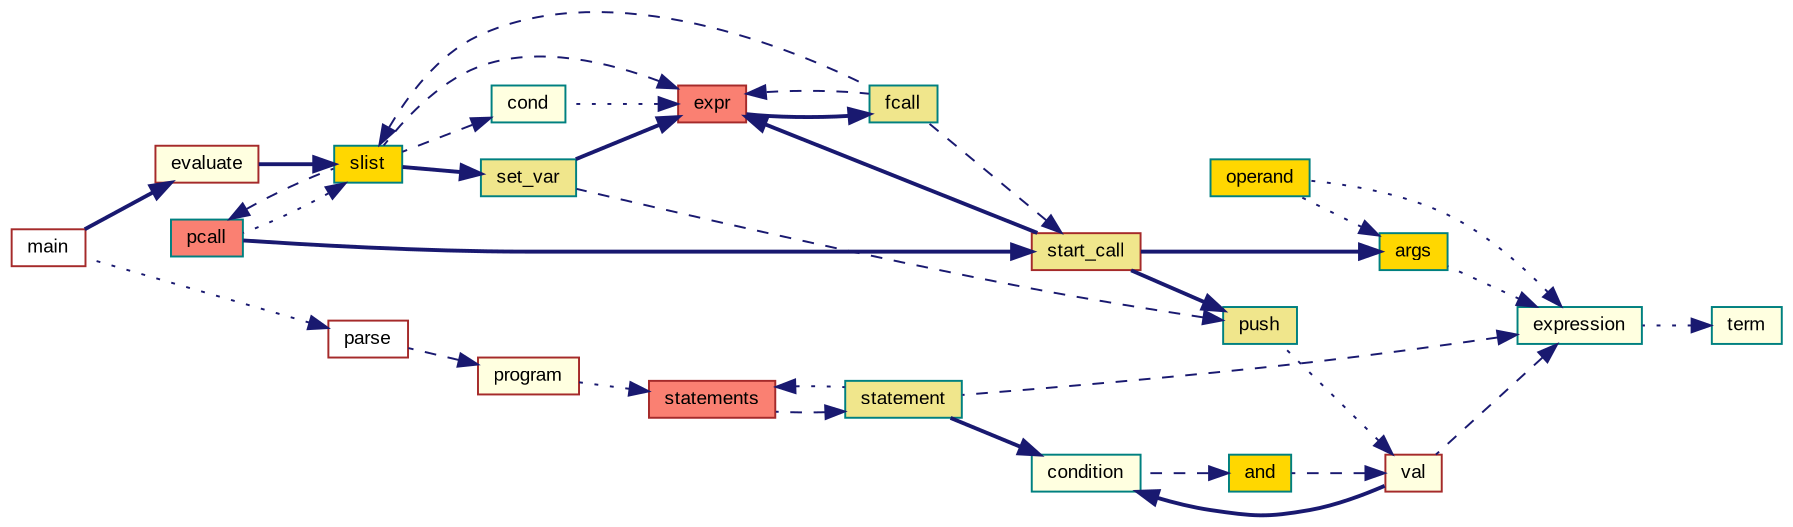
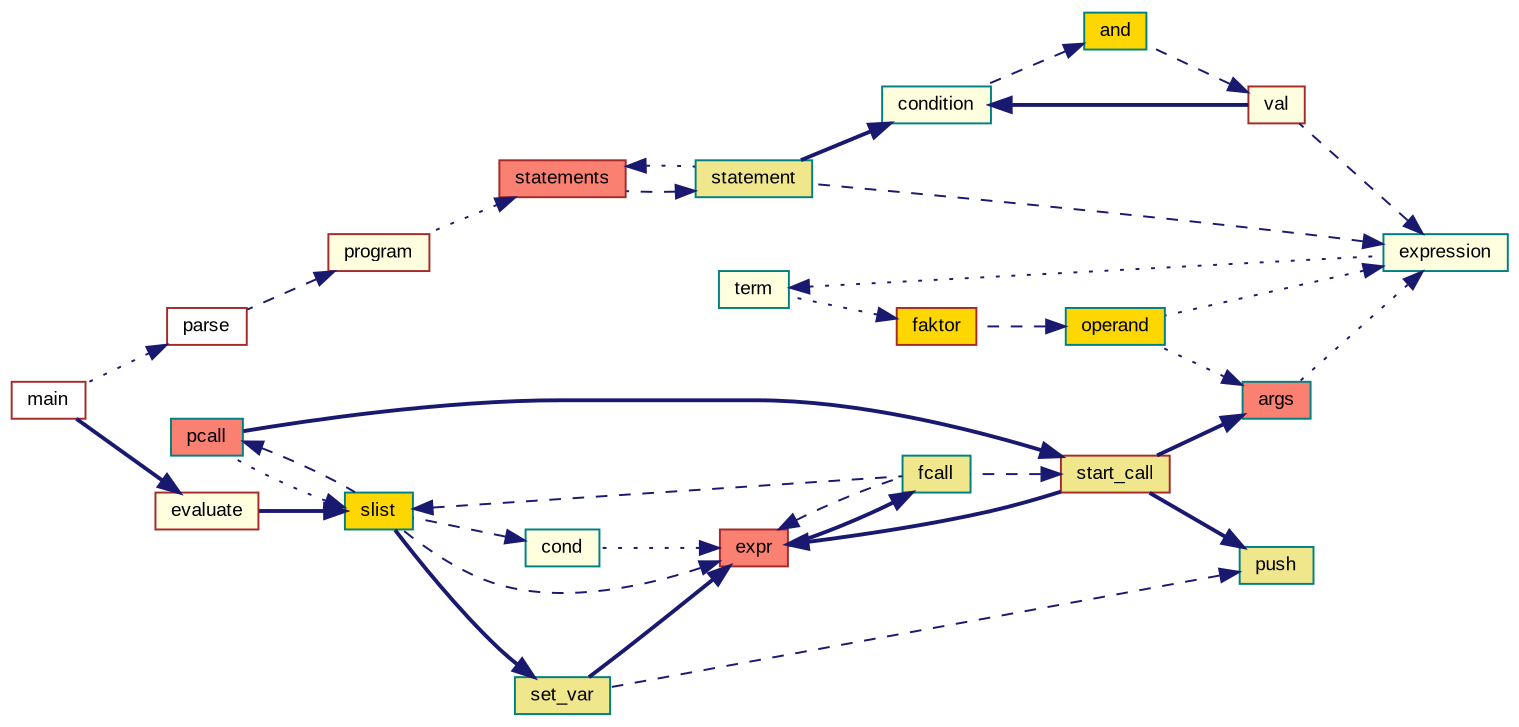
node "args": fillcolor gold -> salmon
node "faktor": added
edge "push" -> "val": removed
